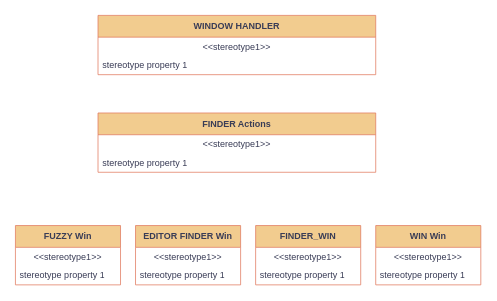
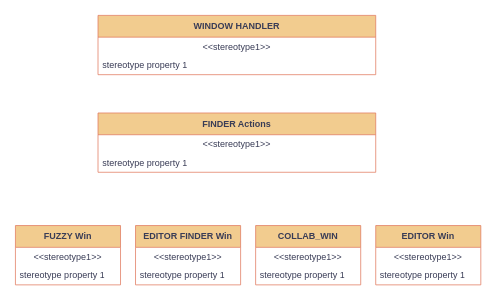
node "FINDER_WIN": label "FINDER_WIN" -> "COLLAB_WIN"
node "WIN Win": label "WIN Win" -> "EDITOR Win"
